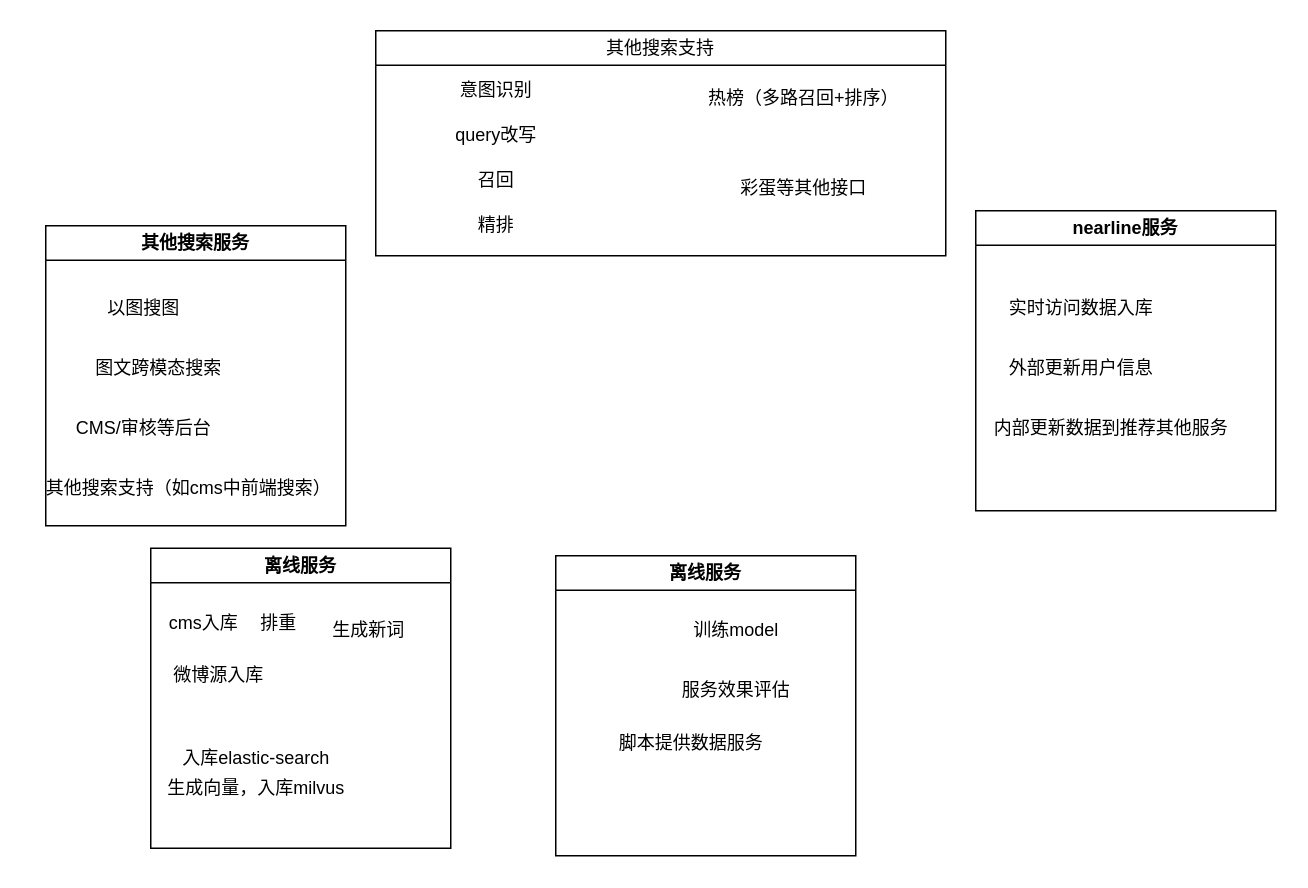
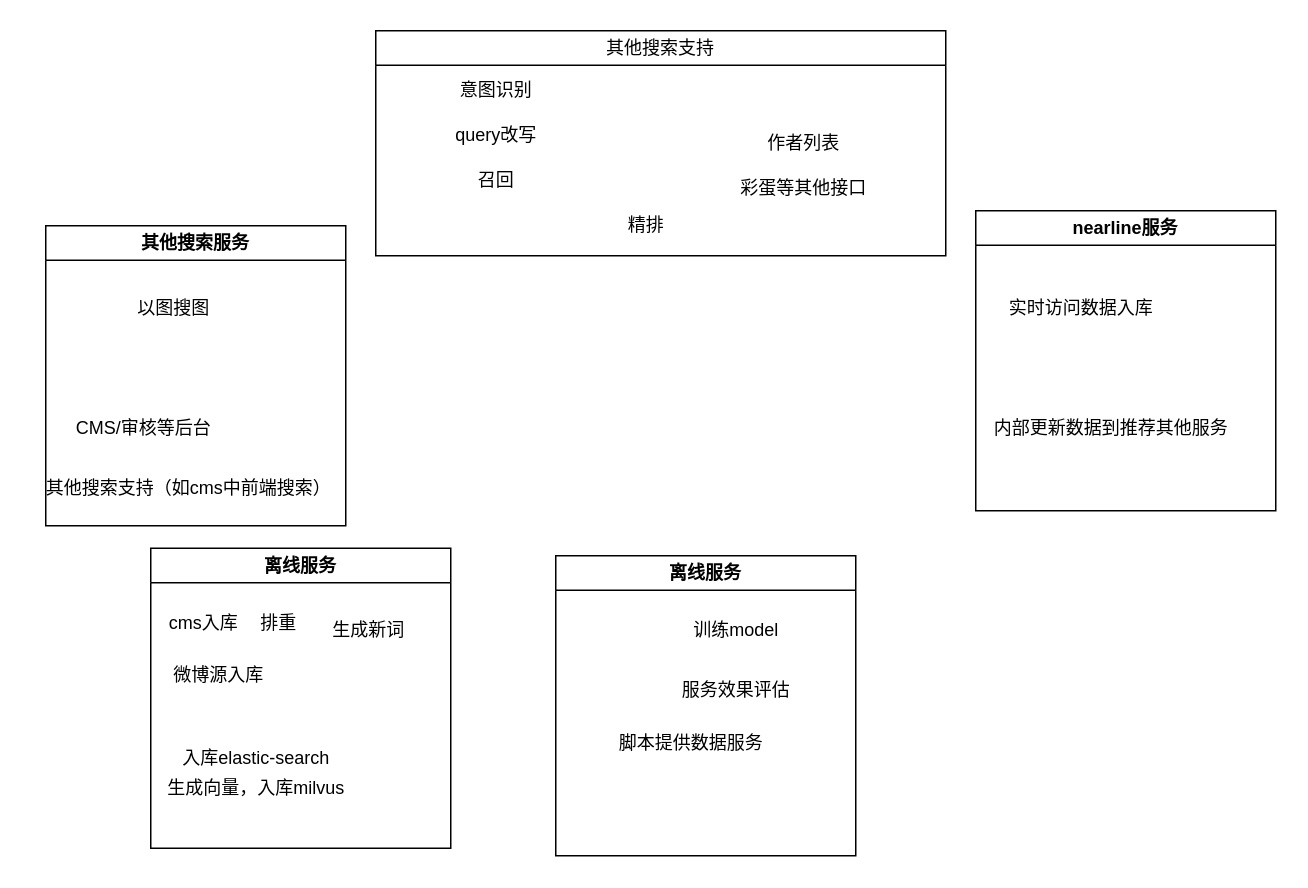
node "热榜（多路召回+排序）": removed
node "作者列表": added
node "精排": moved (496, 226) -> (646, 226)
node "以图搜图": moved (143, 308) -> (173, 308)
node "图文跨模态搜索": removed
node "外部更新用户信息": removed
